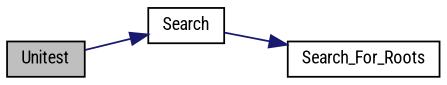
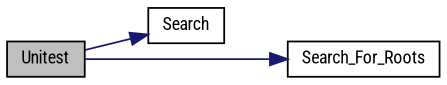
edge "Search" -> "Search_For_Roots": now "Unitest" -> "Search_For_Roots"
